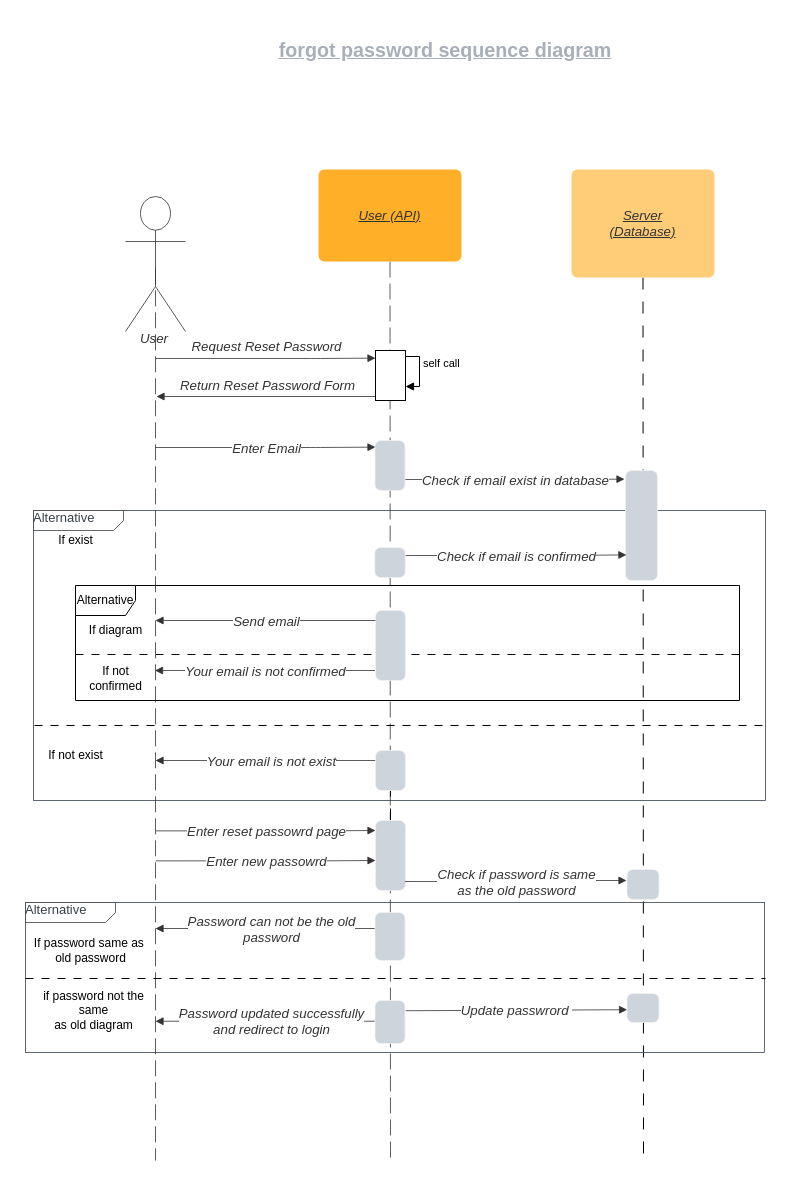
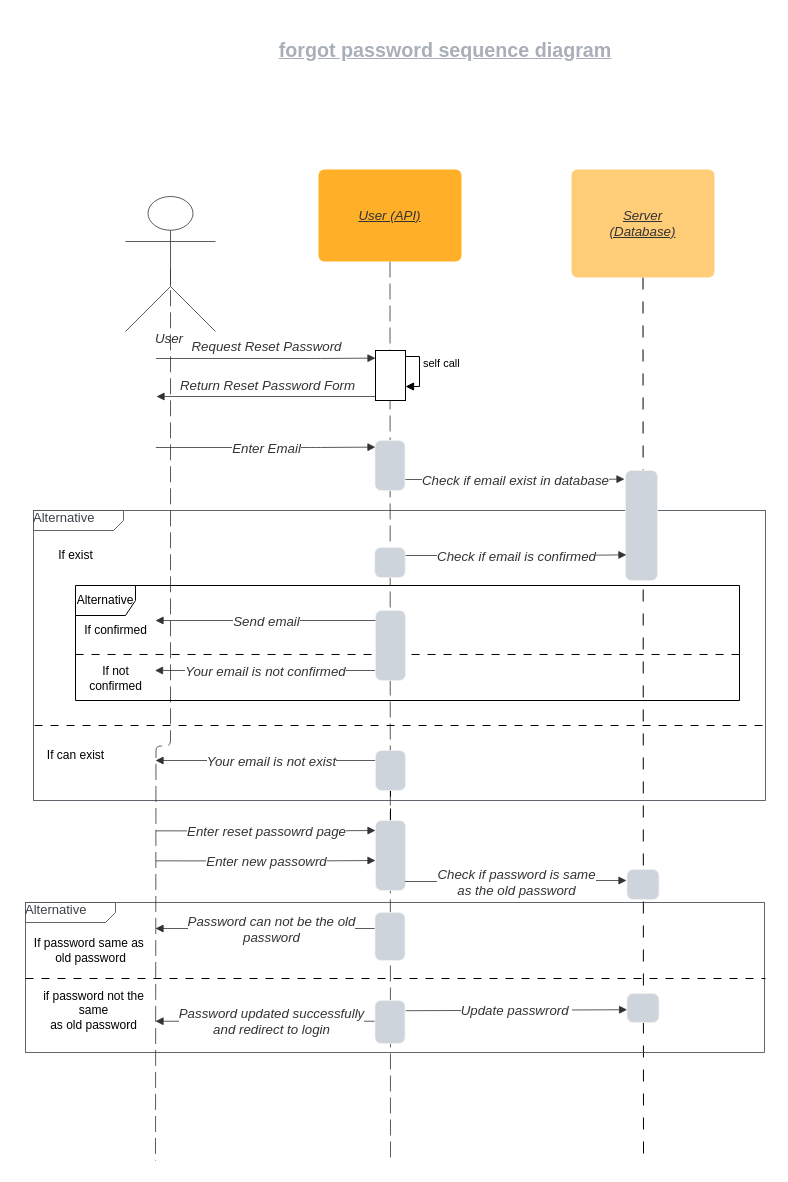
node "User": size 60x135 -> 90x135
node "If exist": moved (76, 541) -> (76, 556)
node "If diagram": label "If diagram" -> "If confirmed"
node "If not exist": label "If not exist" -> "If can exist"
node "if password not the same as old diagram": label "if password not the same as old diagram" -> "if password not the same as old password"
